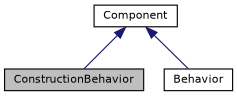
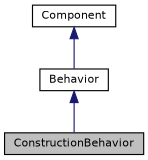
edge "ConstructionBehavior" -> "Component": now "ConstructionBehavior" -> "Behavior"
